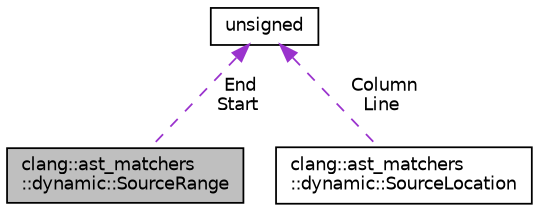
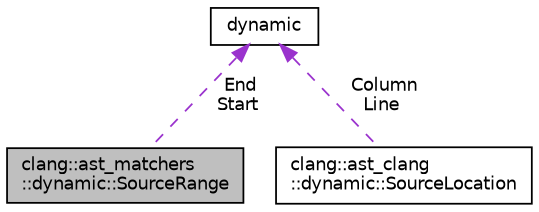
node "unsigned": label "unsigned" -> "dynamic"
node "clang::ast_matchers ::dynamic::SourceLocation": label "clang::ast_matchers ::dynamic::SourceLocation" -> "clang::ast_clang ::dynamic::SourceLocation"
